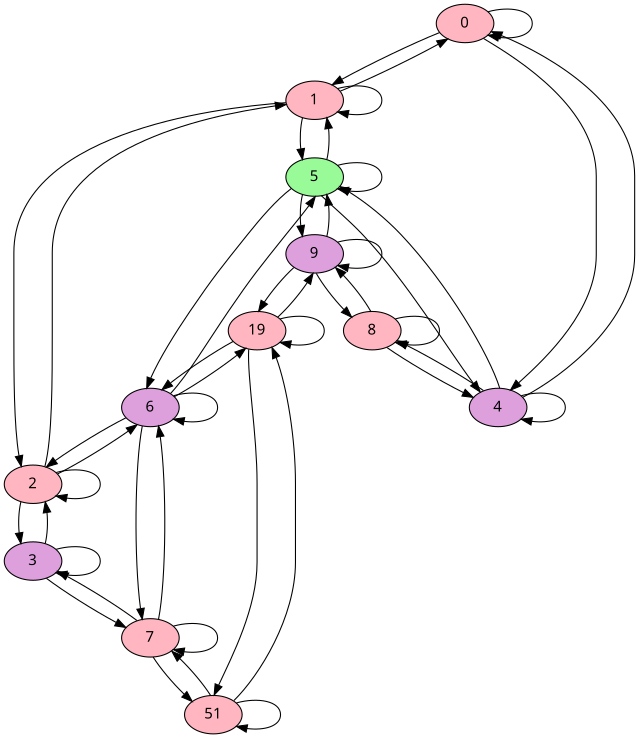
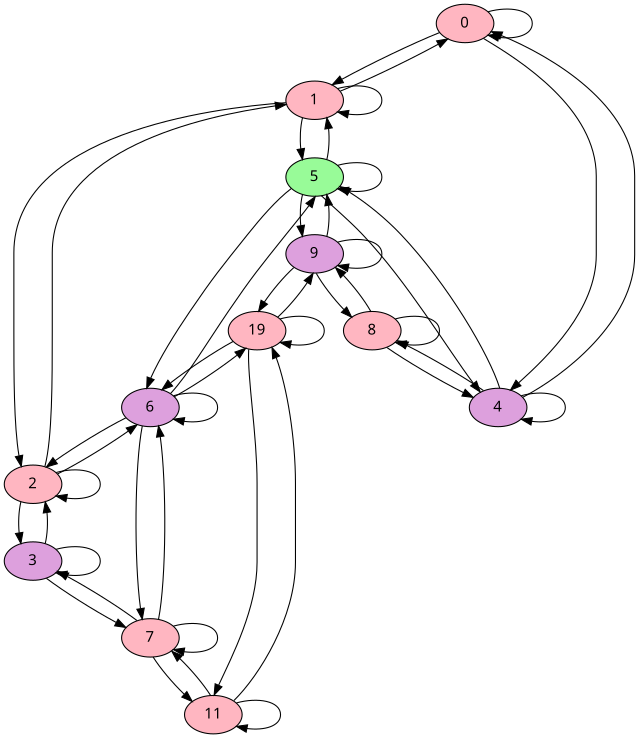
node "51": label "51" -> "11"
